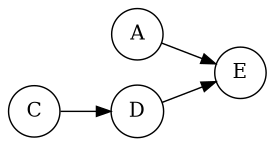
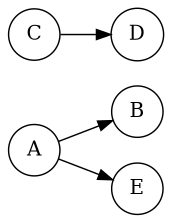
edge "D" -> "E": removed
node "B": added
